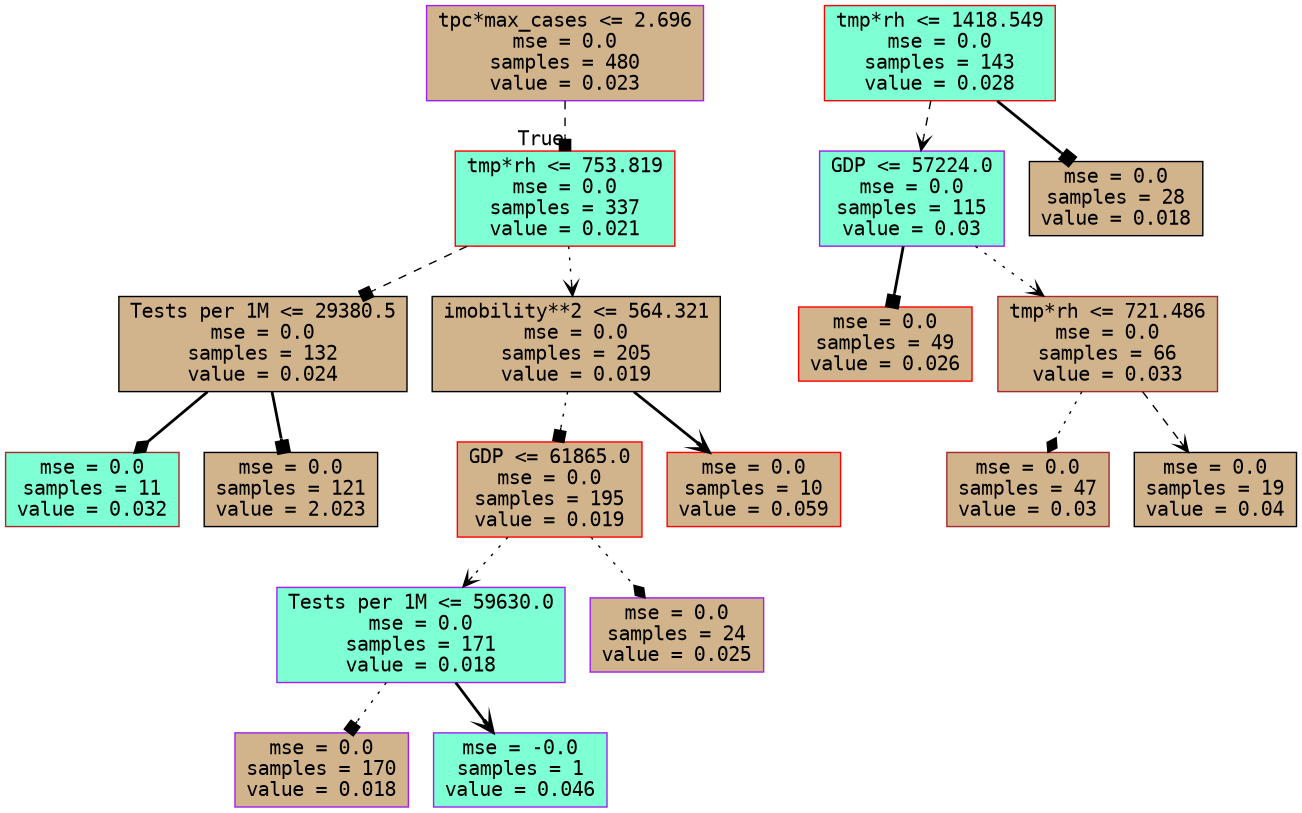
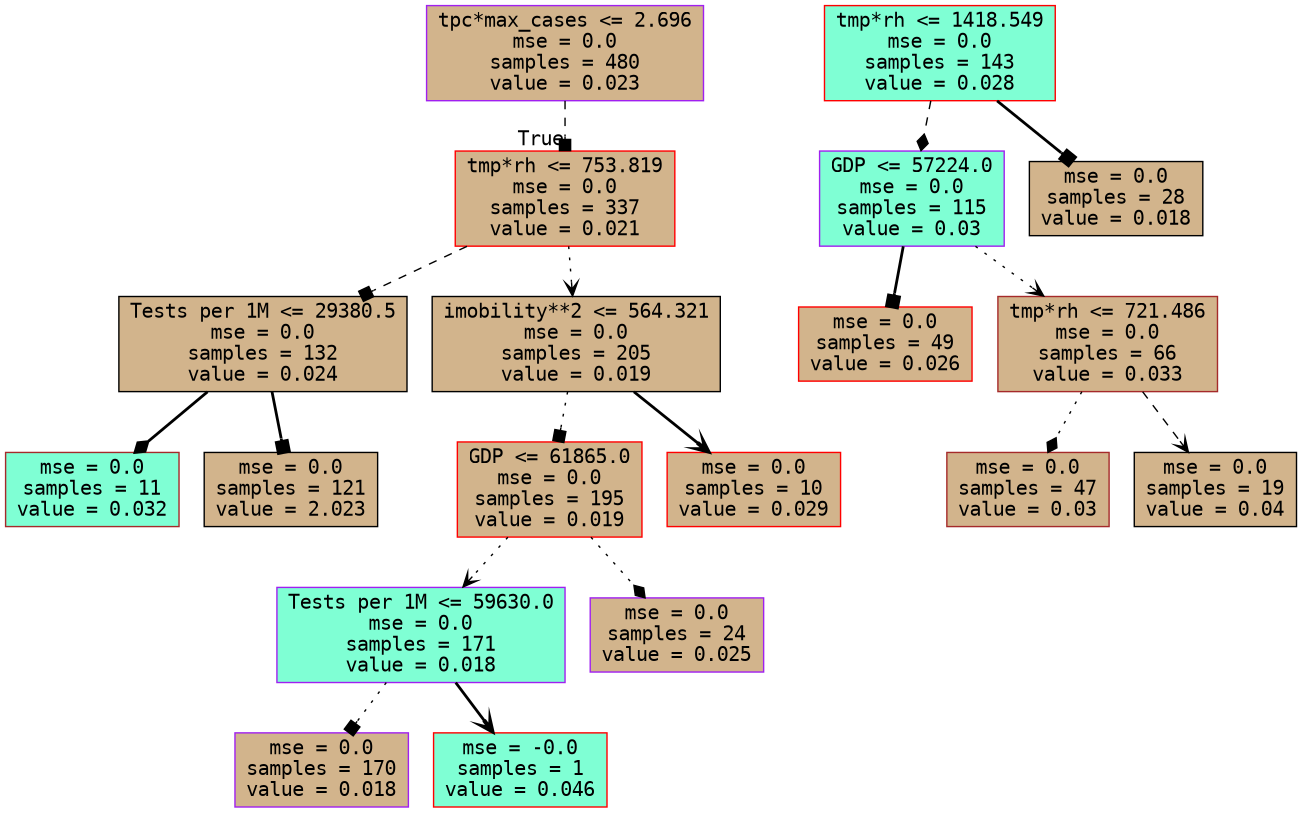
edge "tmp*rh <= 1418.549 mse = 0.0 samples = 143 value = 0.028" -> "GDP <= 57224.0 mse = 0.0 samples = 115 value = 0.03": arrowhead vee -> diamond
node "tmp*rh <= 753.819 mse = 0.0 samples = 337 value = 0.021": fillcolor aquamarine -> tan
node "mse = 0.0 samples = 10 value = 0.059": label "mse = 0.0 samples = 10 value = 0.059" -> "mse = 0.0 samples = 10 value = 0.029"
node "mse = -0.0 samples = 1 value = 0.046": color purple -> red
